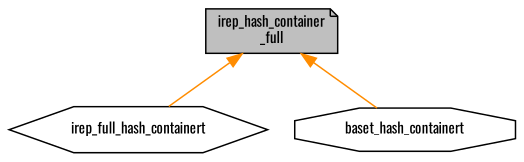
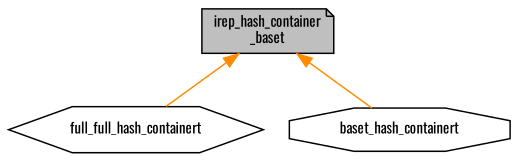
node "irep_hash_container _full": label "irep_hash_container _full" -> "irep_hash_container _baset"
node "irep_full_hash_containert": label "irep_full_hash_containert" -> "full_full_hash_containert"
